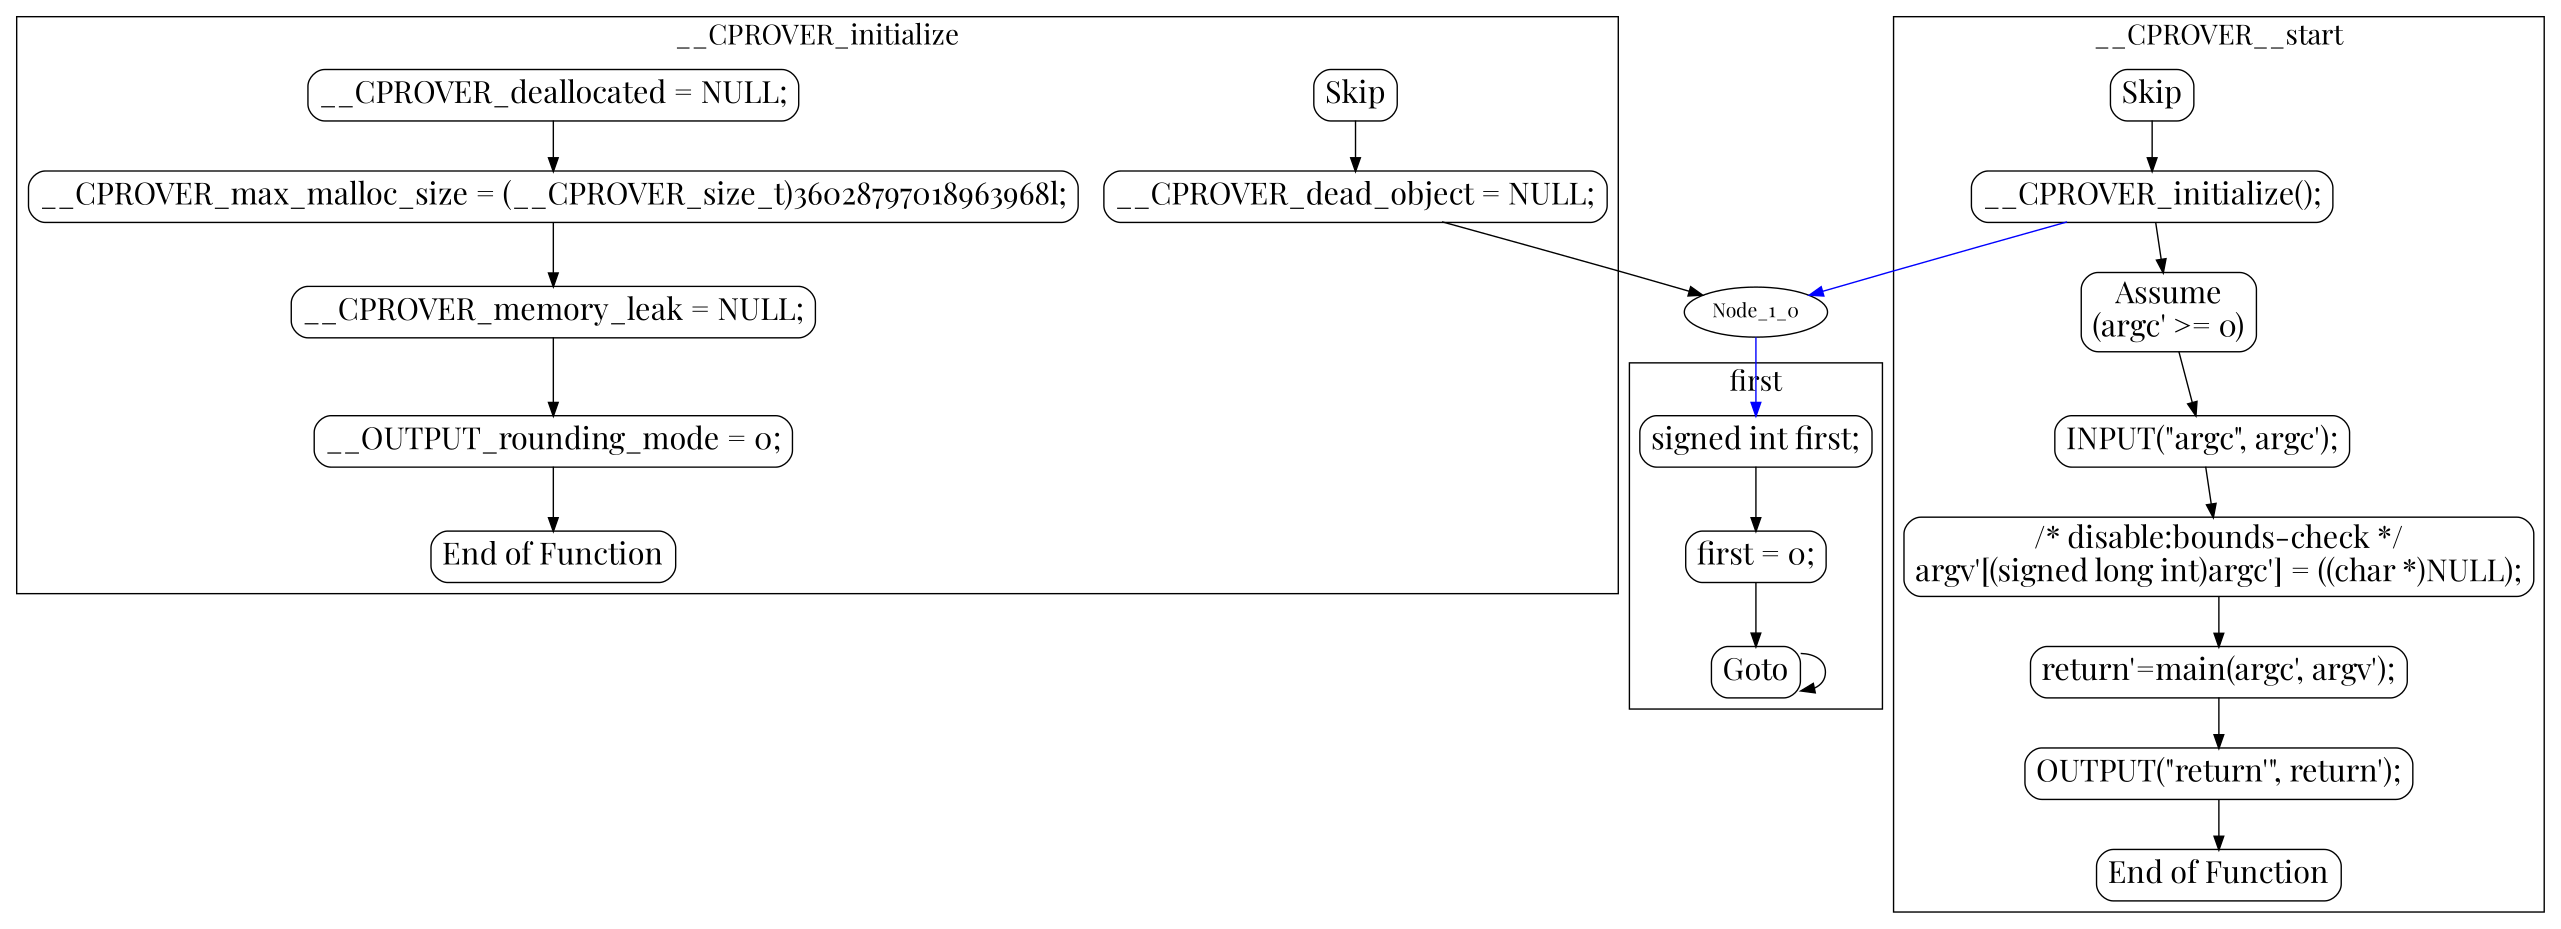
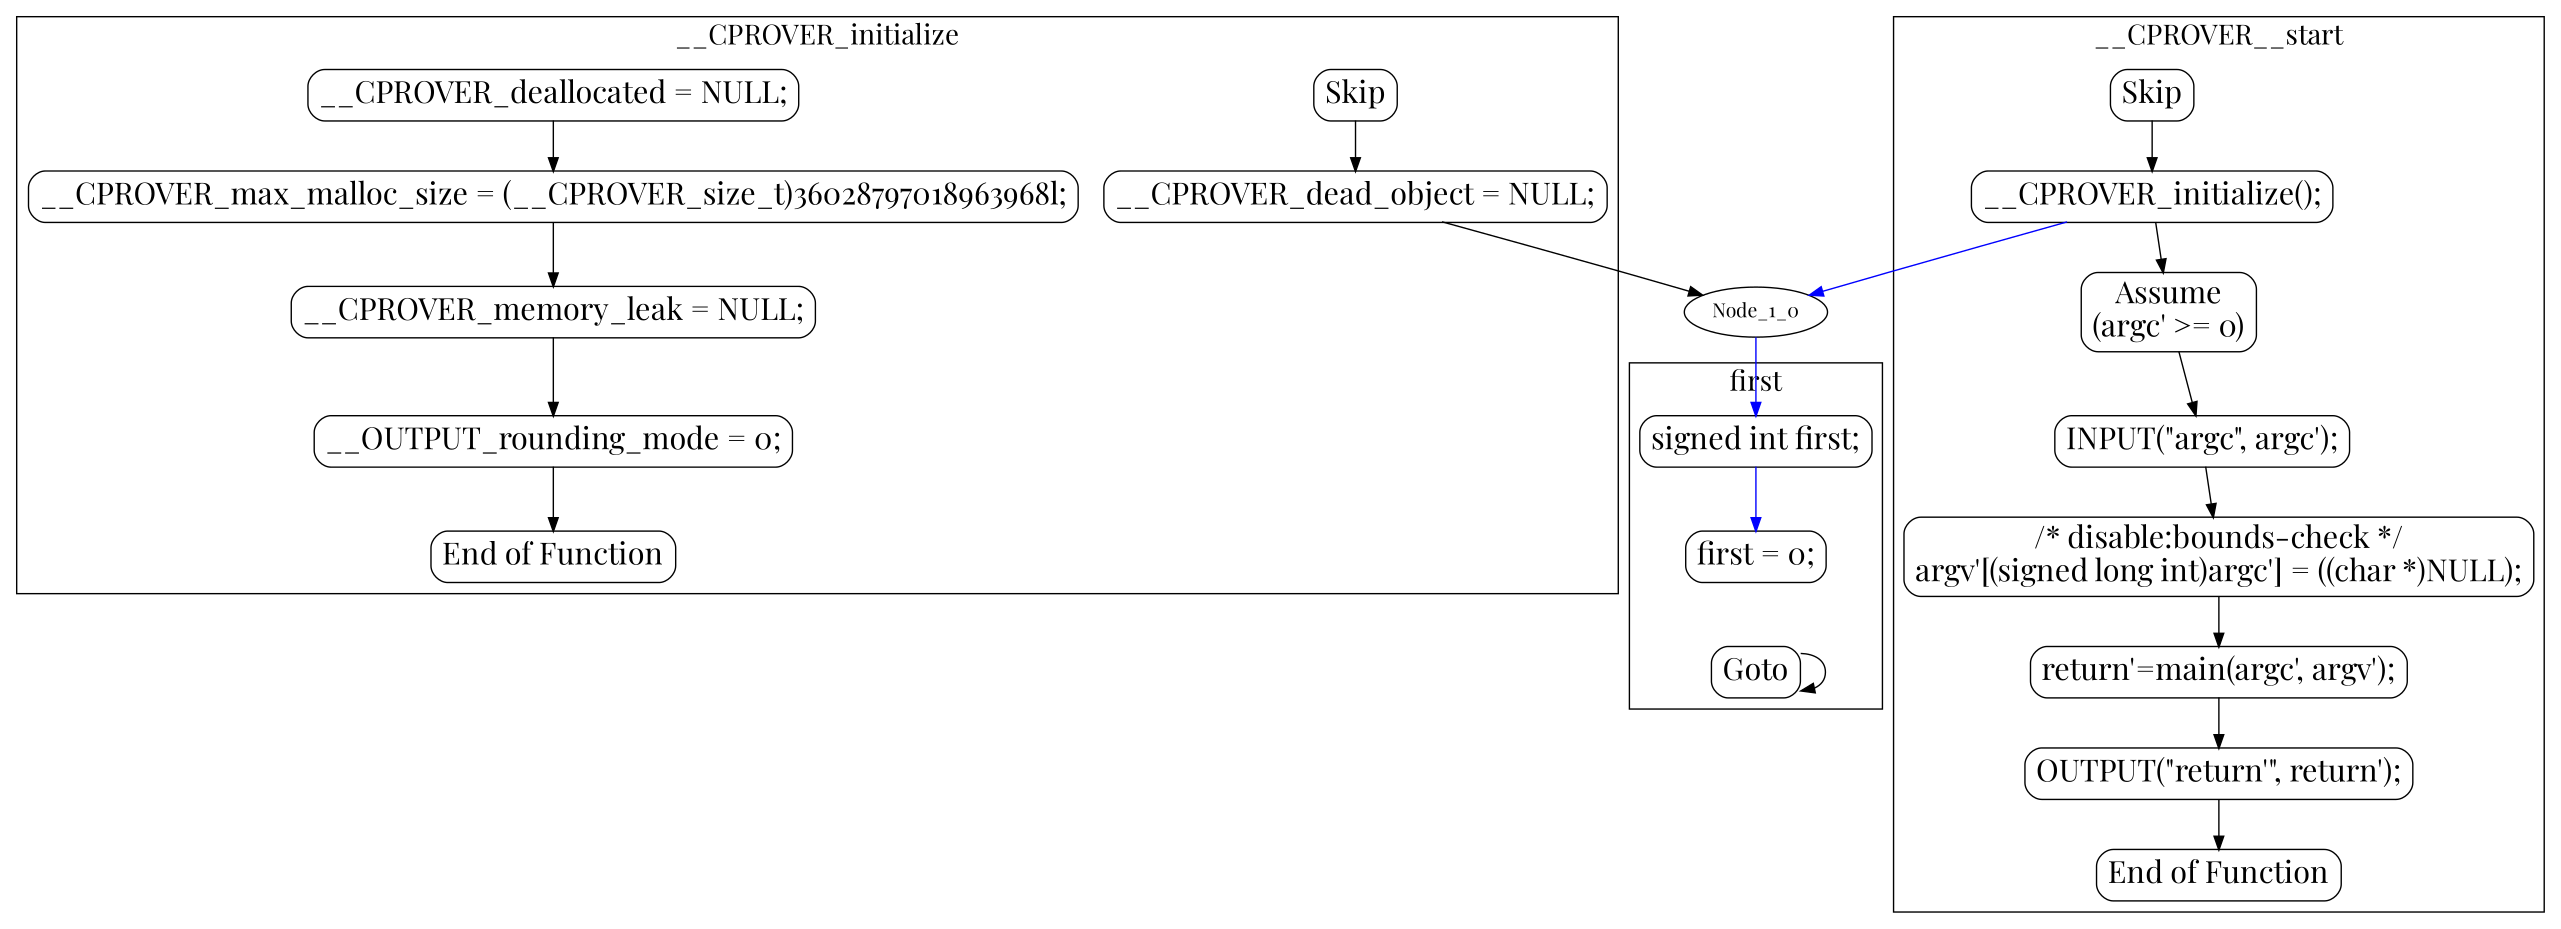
edge "signed int first;" -> "first = 0;": color black -> blue
edge "first = 0;" -> "Goto": removed
